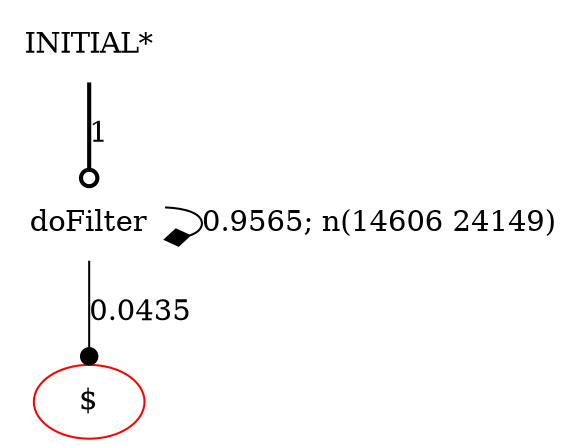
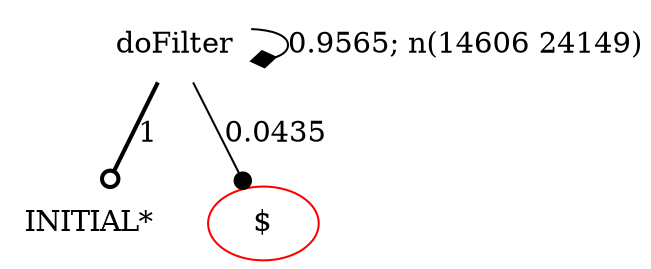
edge "INITIAL*" -> "doFilter": reversed
